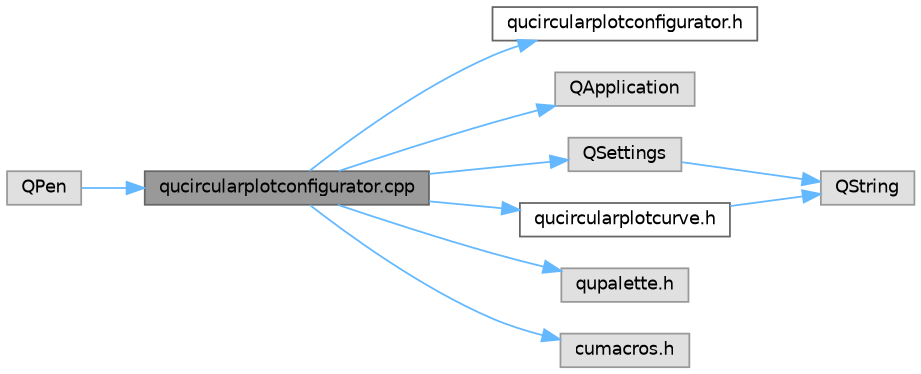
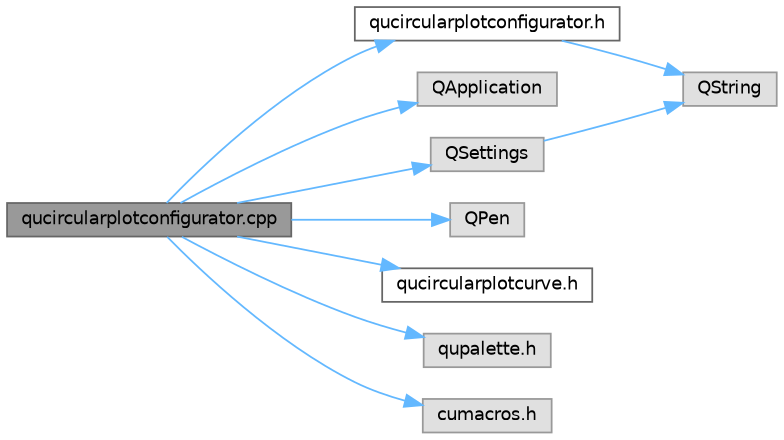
edge "QPen" -> "qucircularplotconfigurator.cpp": reversed
edge "qucircularplotcurve.h" -> "QString": now "qucircularplotconfigurator.h" -> "QString"
